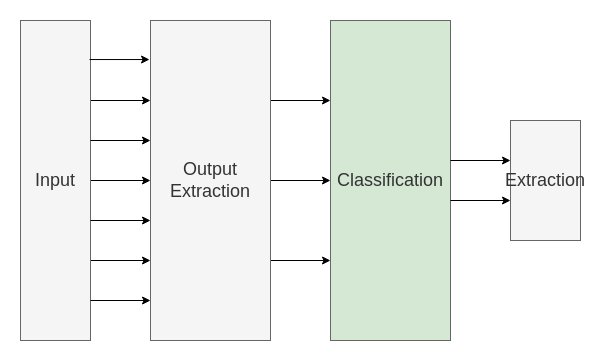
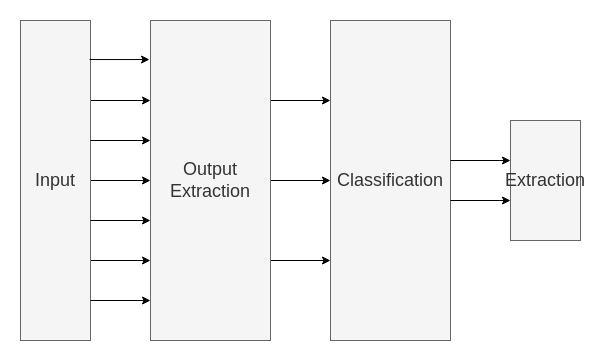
node "Classification": fillcolor #d5e8d4 -> #f5f5f5
